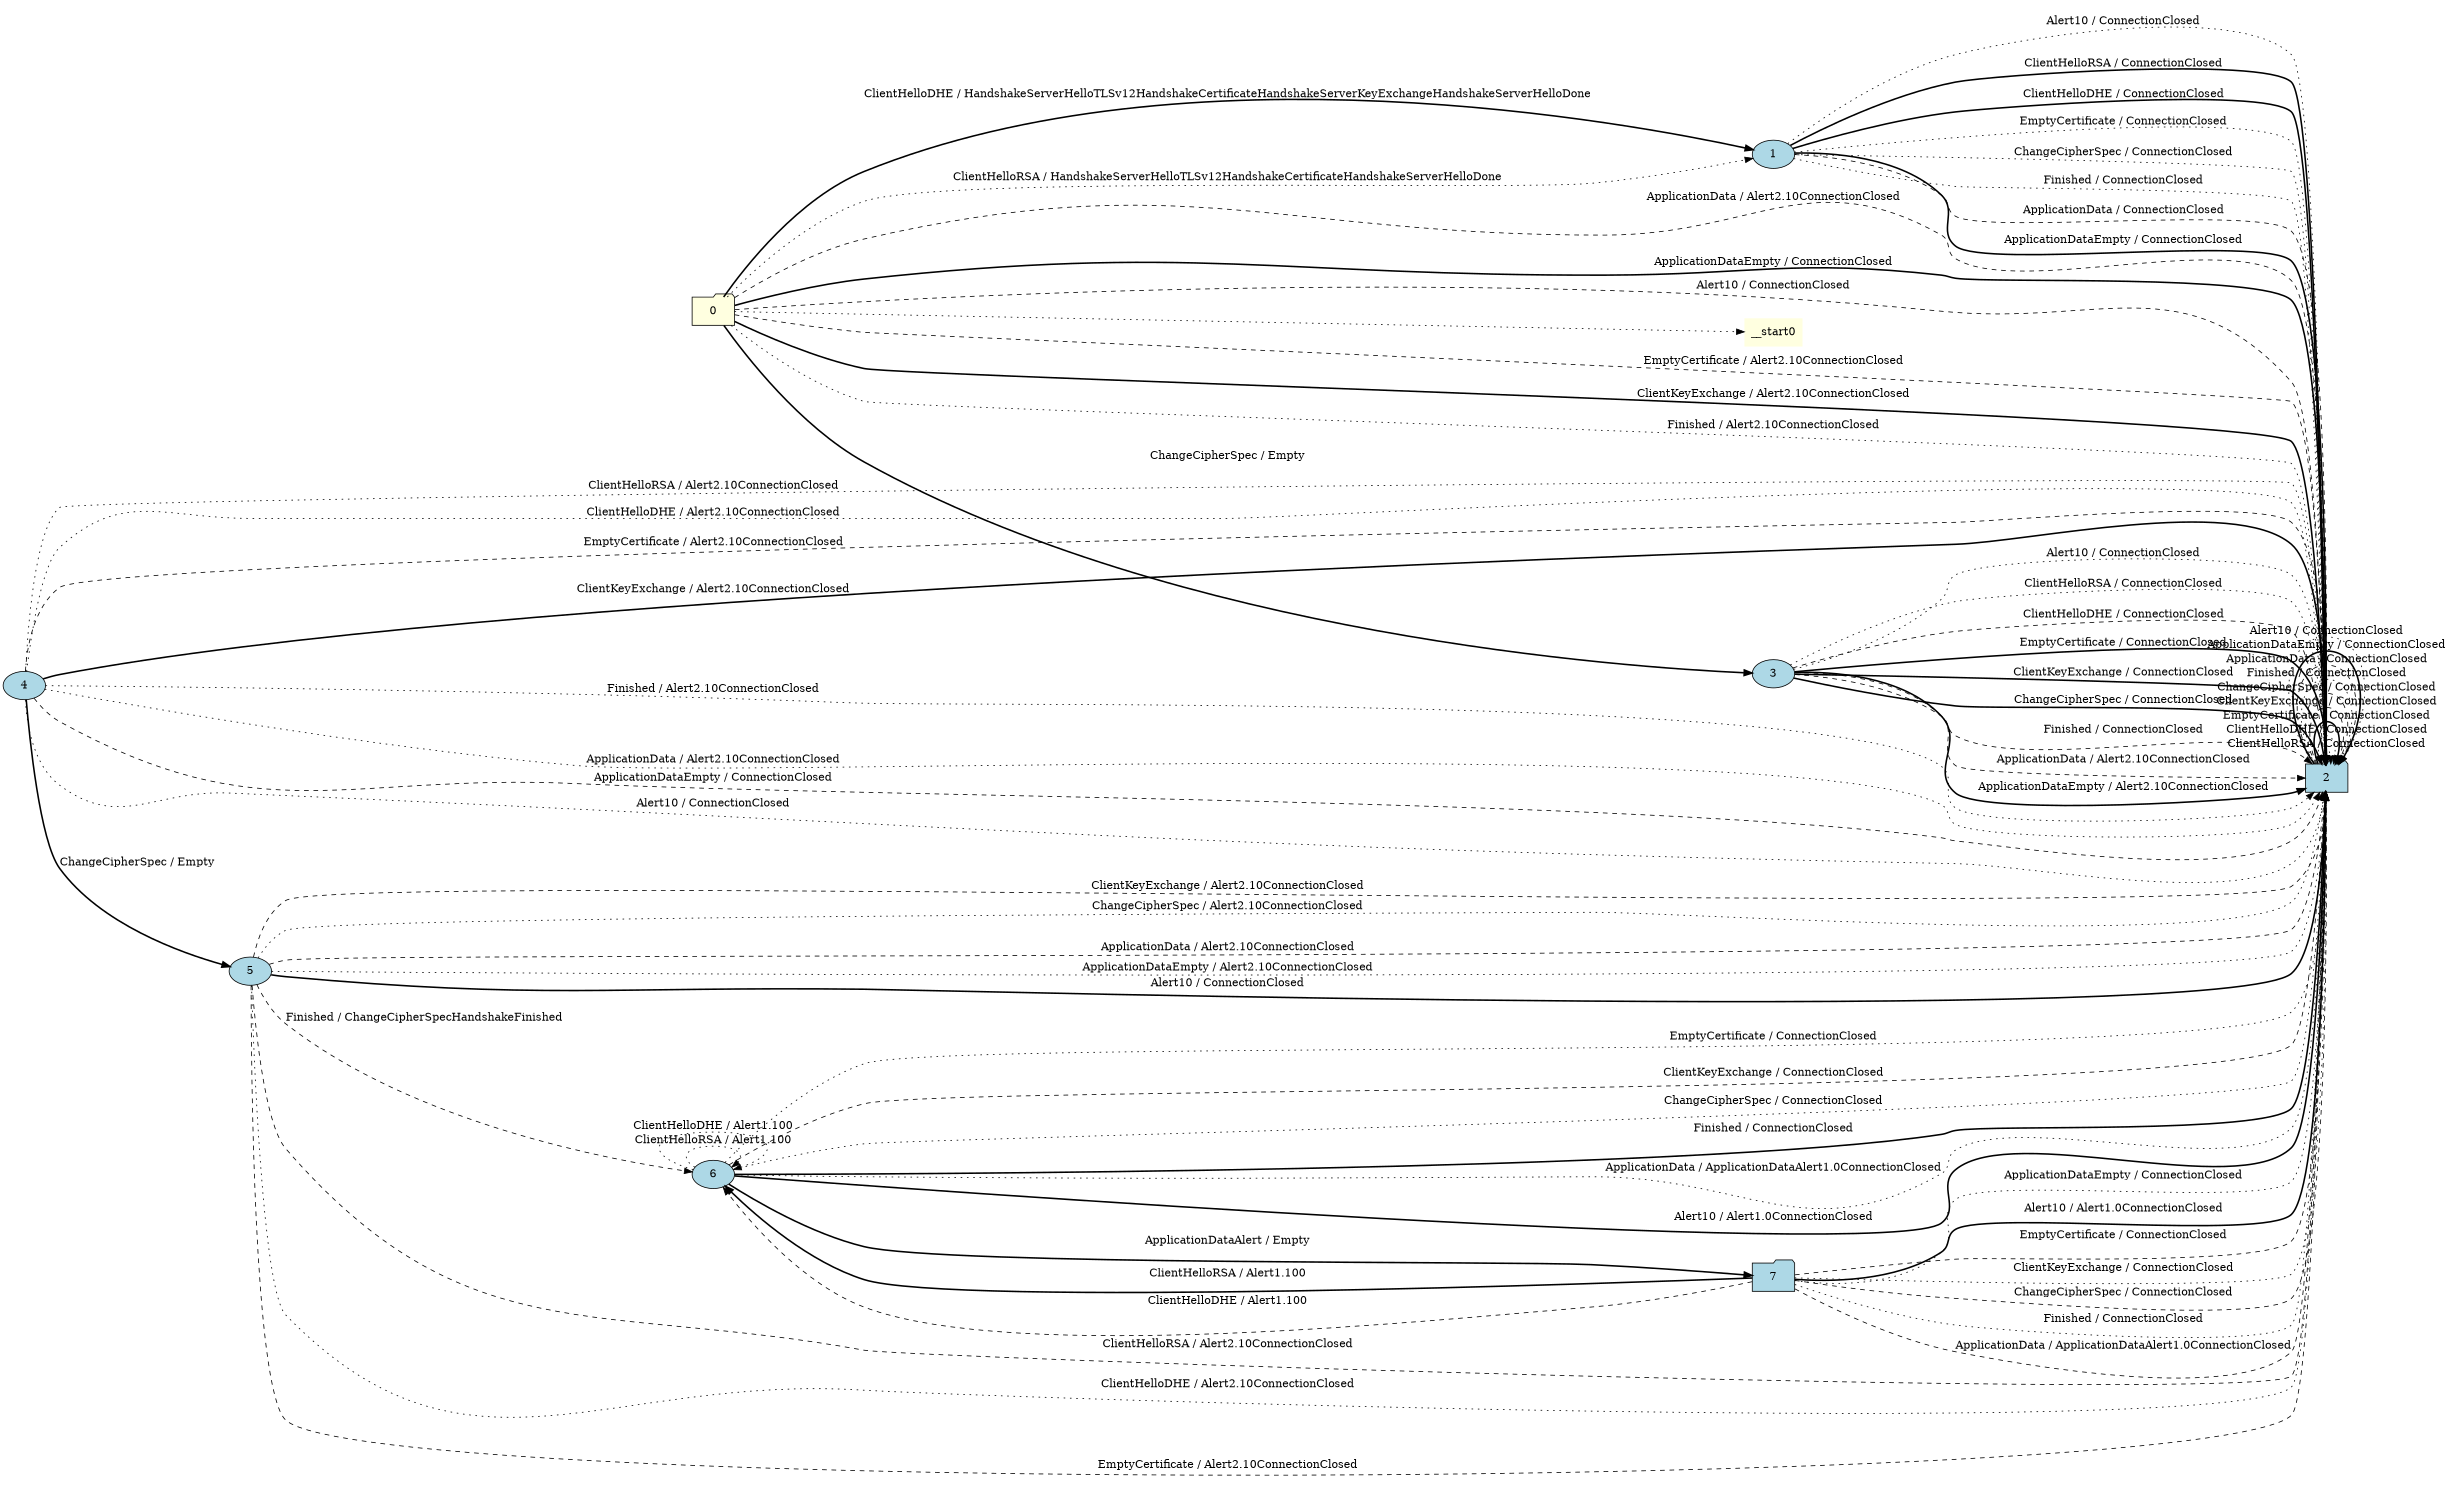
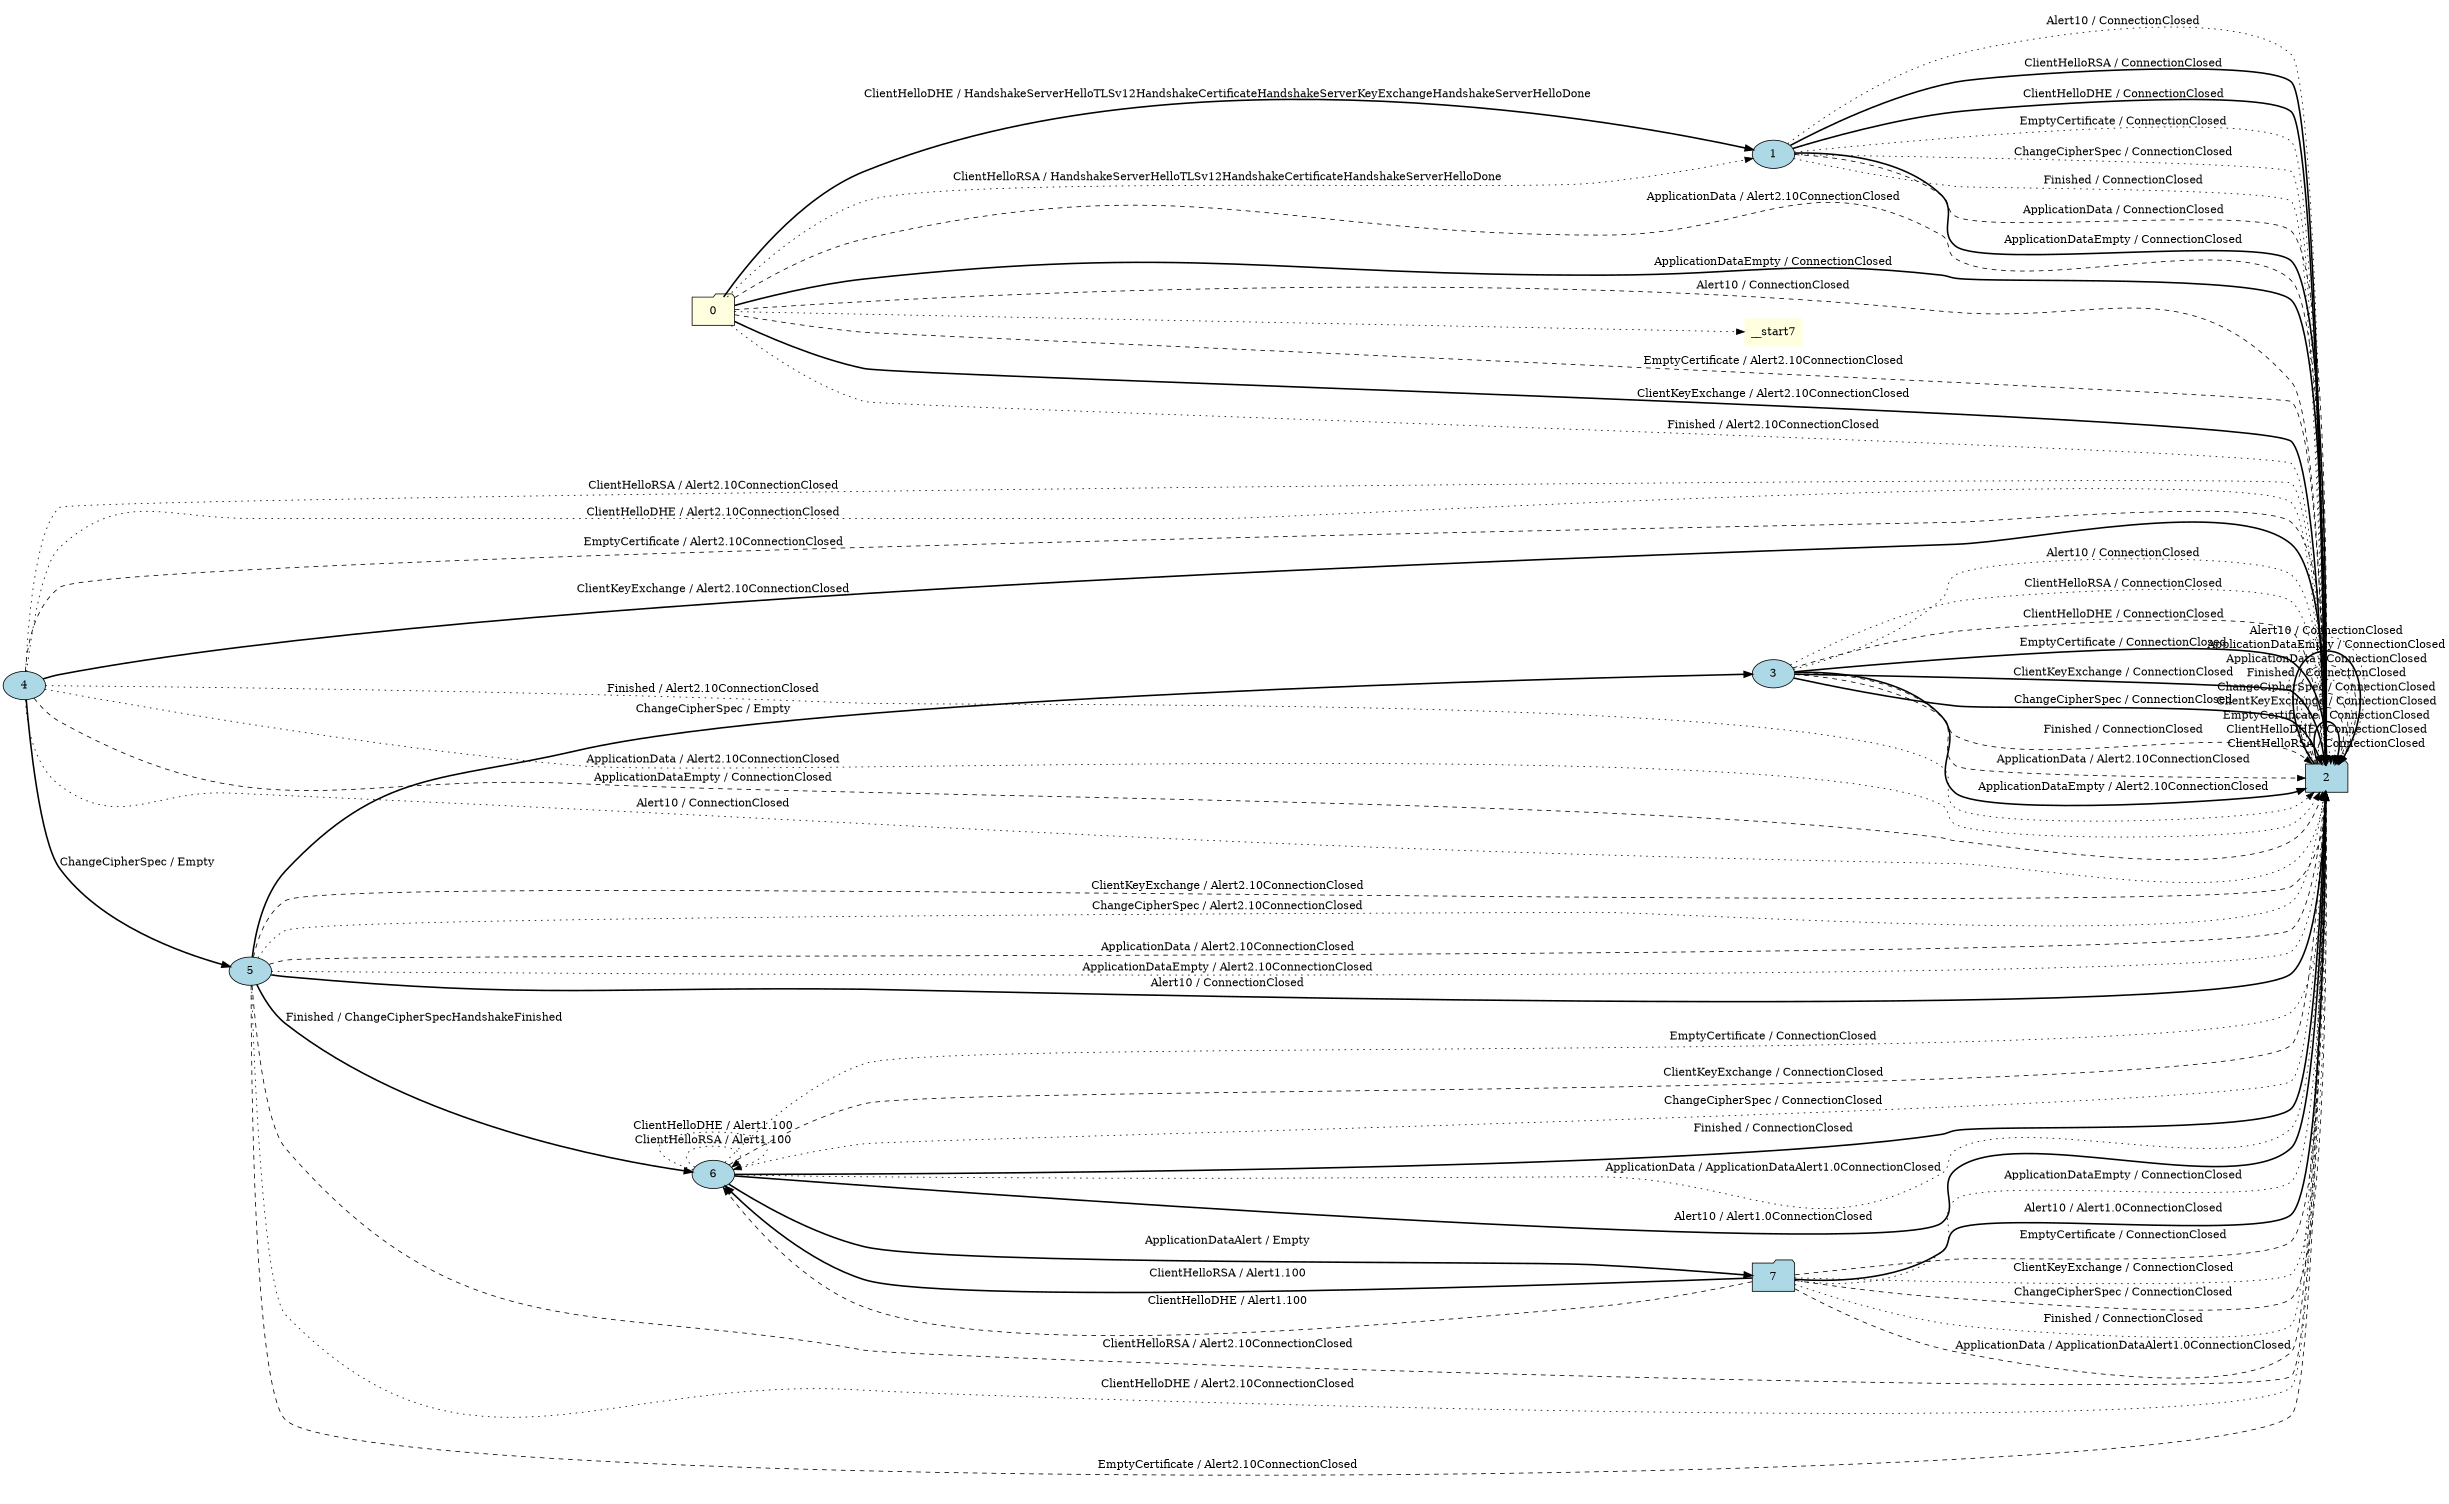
node "__start0": label "__start0" -> "__start7"
edge "0" -> "3": now "5" -> "3"
edge "5" -> "6": style dashed -> bold
